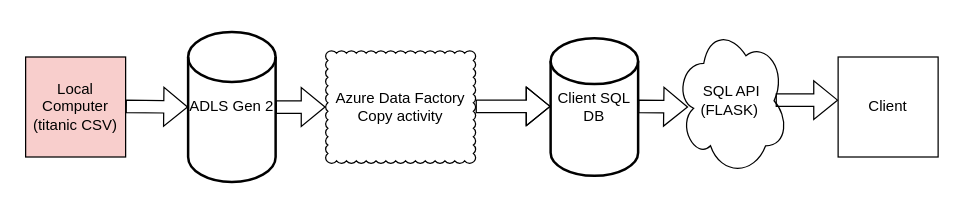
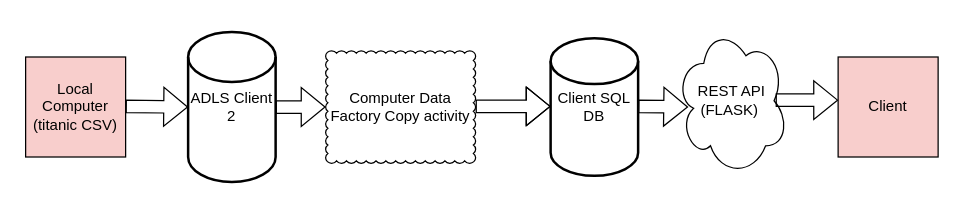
node "SQL API (FLASK)": label "SQL API (FLASK)" -> "REST API (FLASK)"
node "ADLS Gen 2": label "ADLS Gen 2" -> "ADLS Client 2"
node "Azure Data Factory Copy activity": label "Azure Data Factory Copy activity" -> "Computer Data Factory Copy activity"
node "Client": fillcolor #ffffff -> #f8cecc
